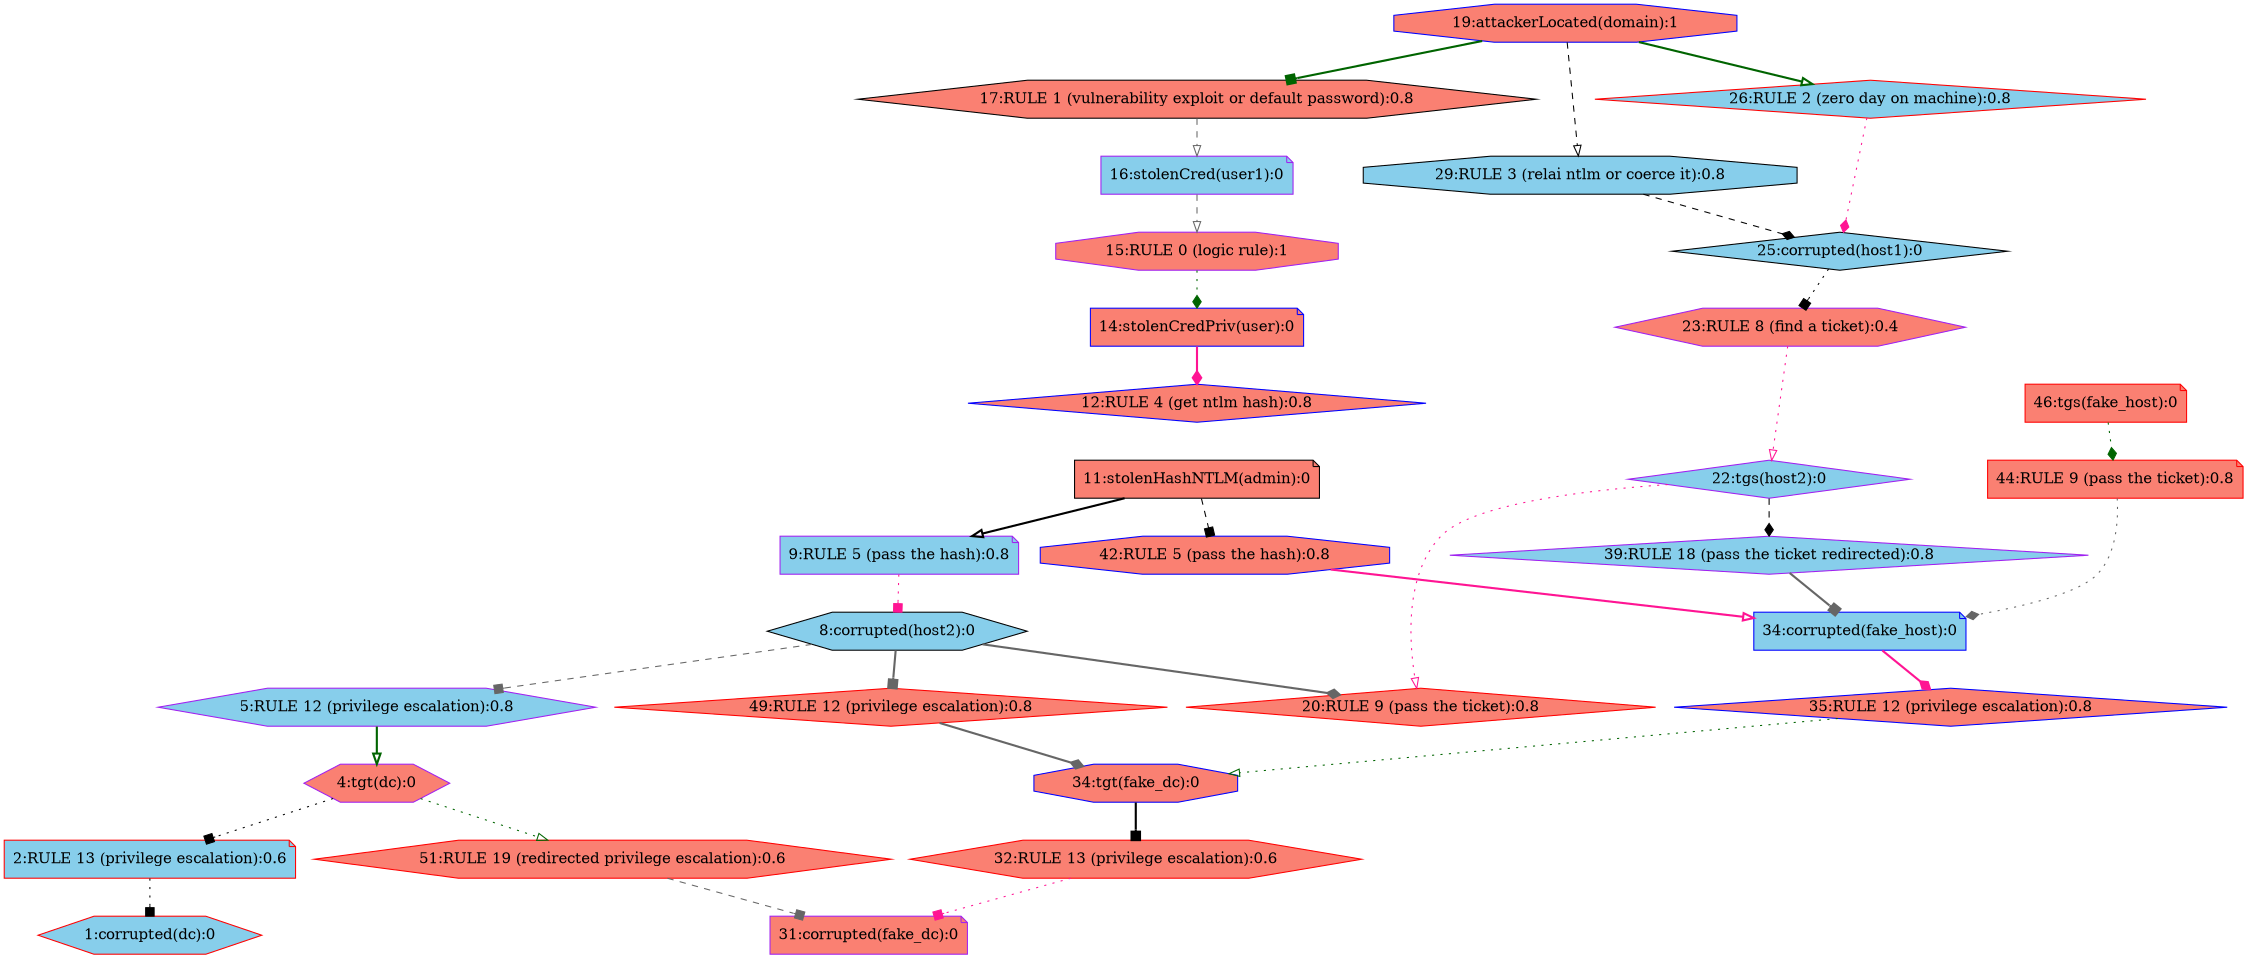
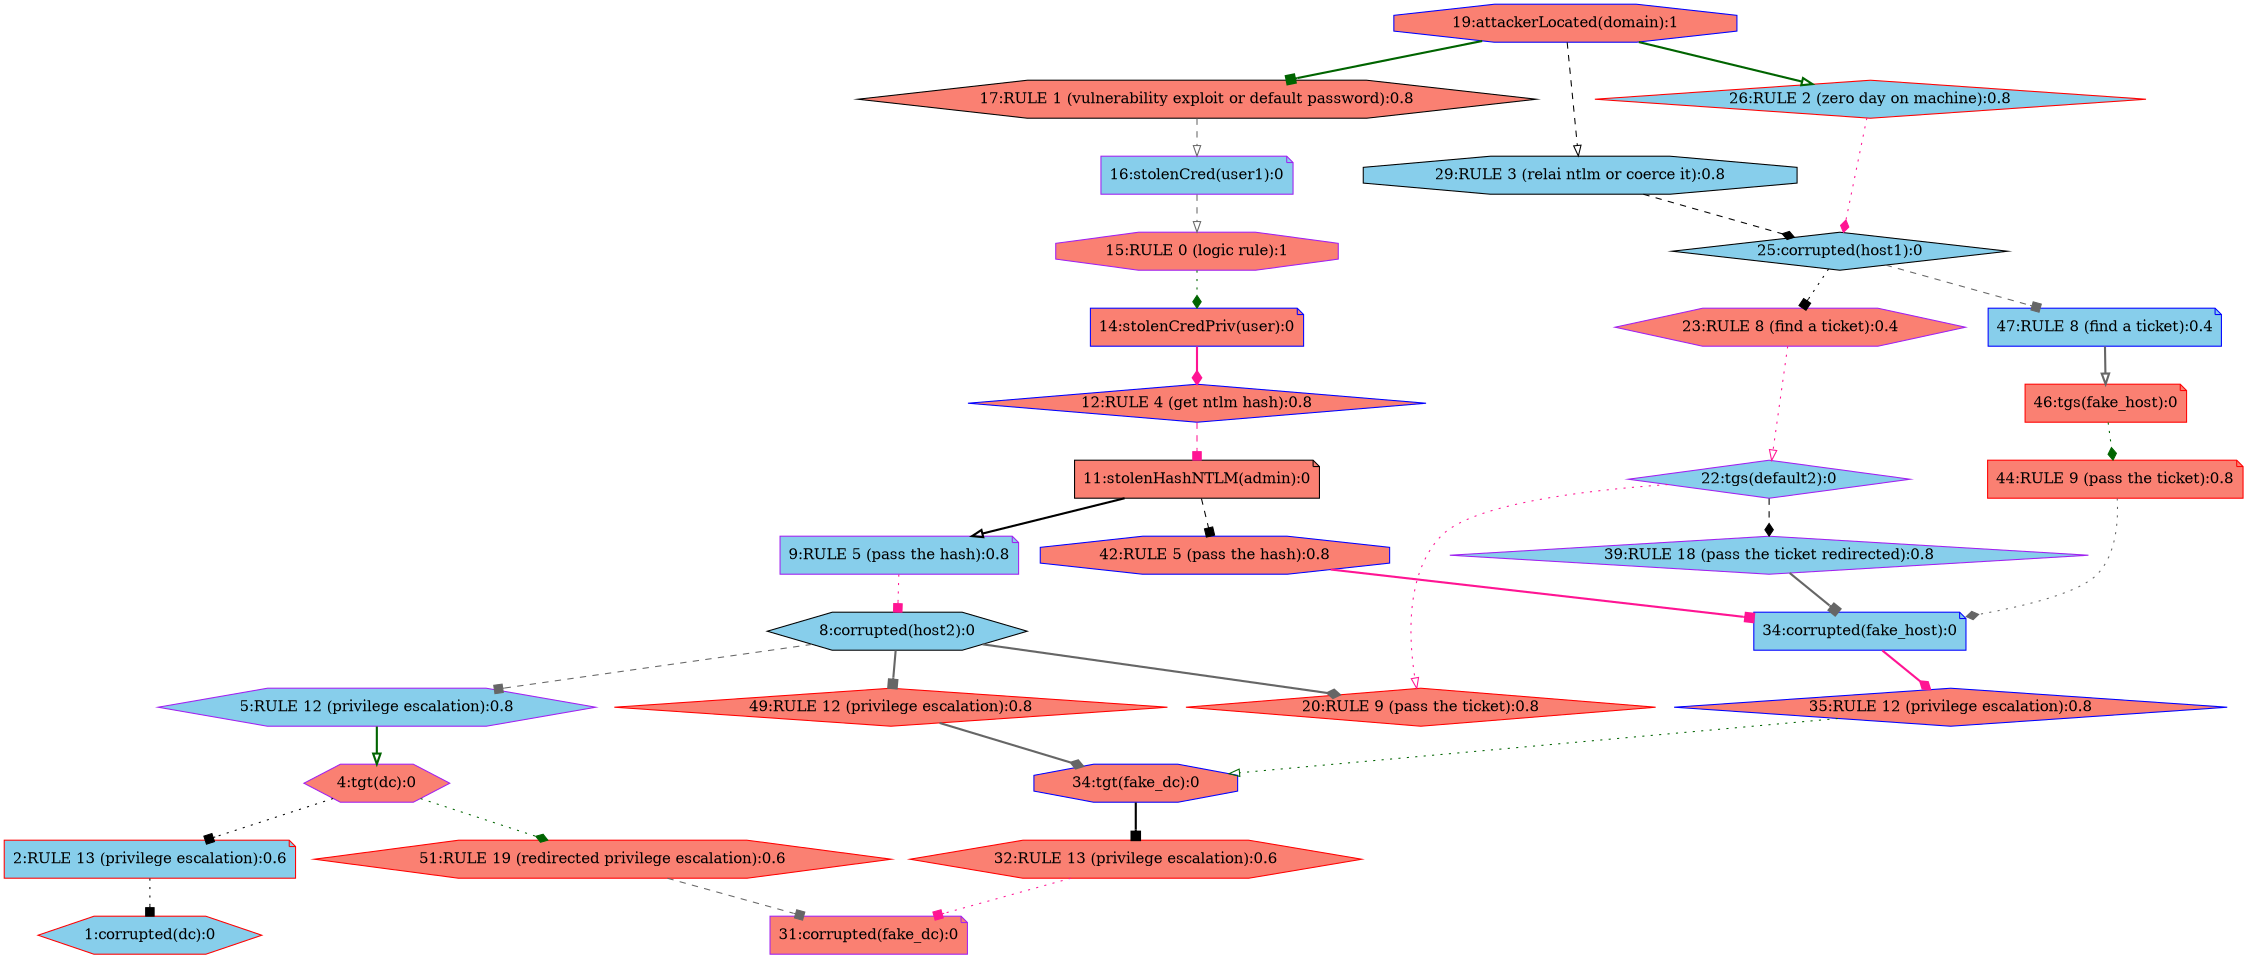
node "47:RULE 8 (find a ticket):0.4": added
edge "12:RULE 4 (get ntlm hash):0.8" -> "11:stolenHashNTLM(admin):0": added
node "22:tgs(host2):0": label "22:tgs(host2):0" -> "22:tgs(default2):0"
edge "42:RULE 5 (pass the hash):0.8" -> "34:corrupted(fake_host):0": arrowhead onormal -> box
edge "4:tgt(dc):0" -> "51:RULE 19 (redirected privilege escalation):0.6": arrowhead onormal -> diamond
